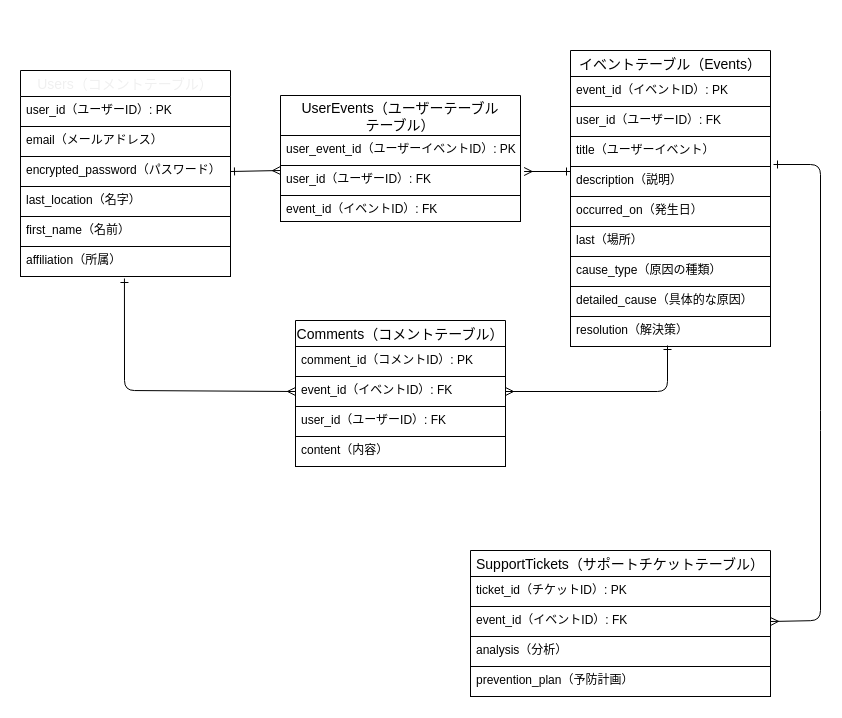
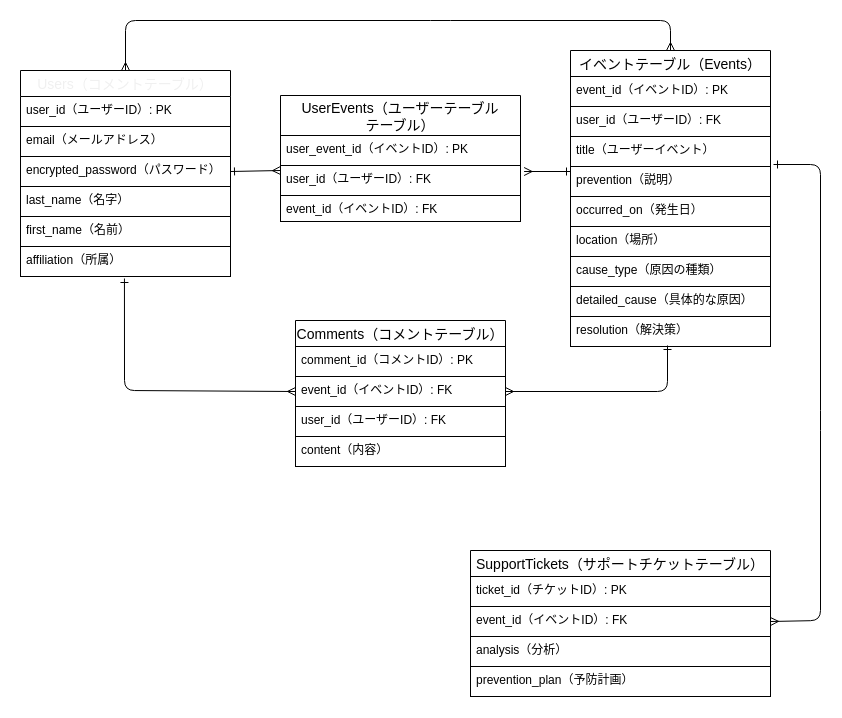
edge "Users（コメントテーブル）" -- "イベントテーブル（Events）": added
node "user_event_id（ユーザーイベントID）: PK": label "user_event_id（ユーザーイベントID）: PK" -> "user_event_id（イベントID）: PK"
node "description（説明）": label "description（説明）" -> "prevention（説明）"
node "last_location（名字）": label "last_location（名字）" -> "last_name（名字）"
node "last（場所）": label "last（場所）" -> "location（場所）"
